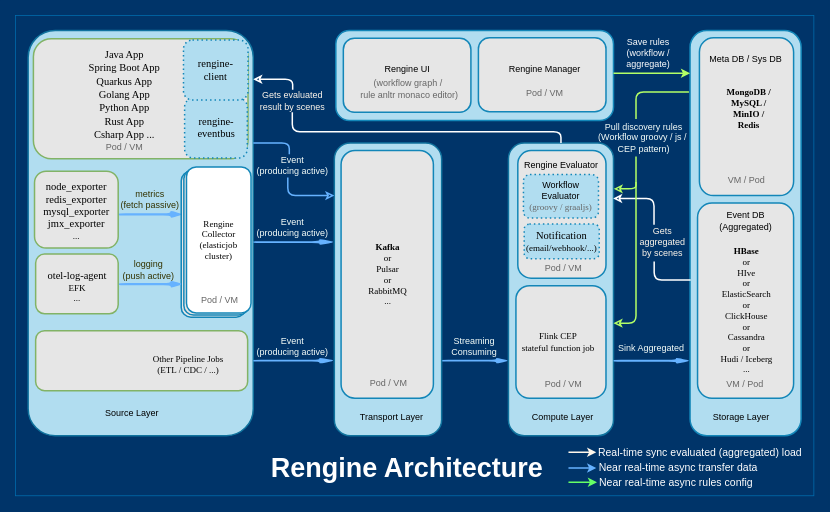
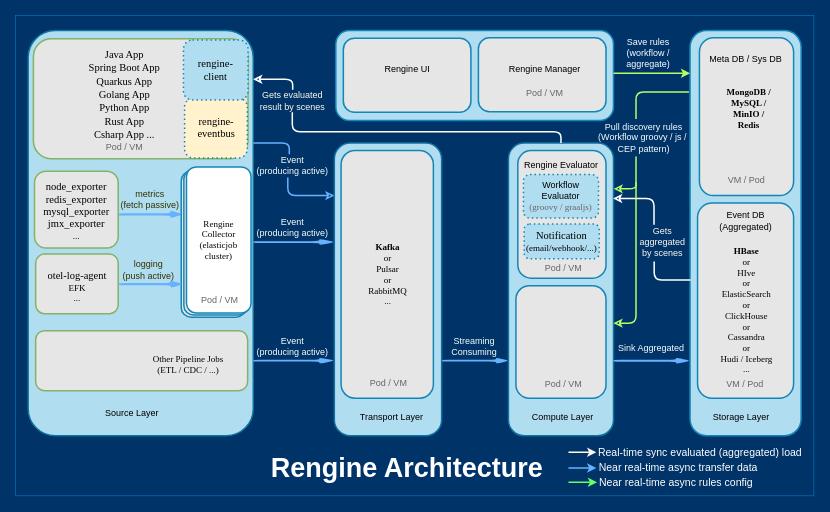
node "(workflow graph / rule anltr monaco editor)": removed
node "rengine- eventbus": fillcolor #b1ddf0 -> #fff2cc
node "Flink CEPstateful function job": removed
